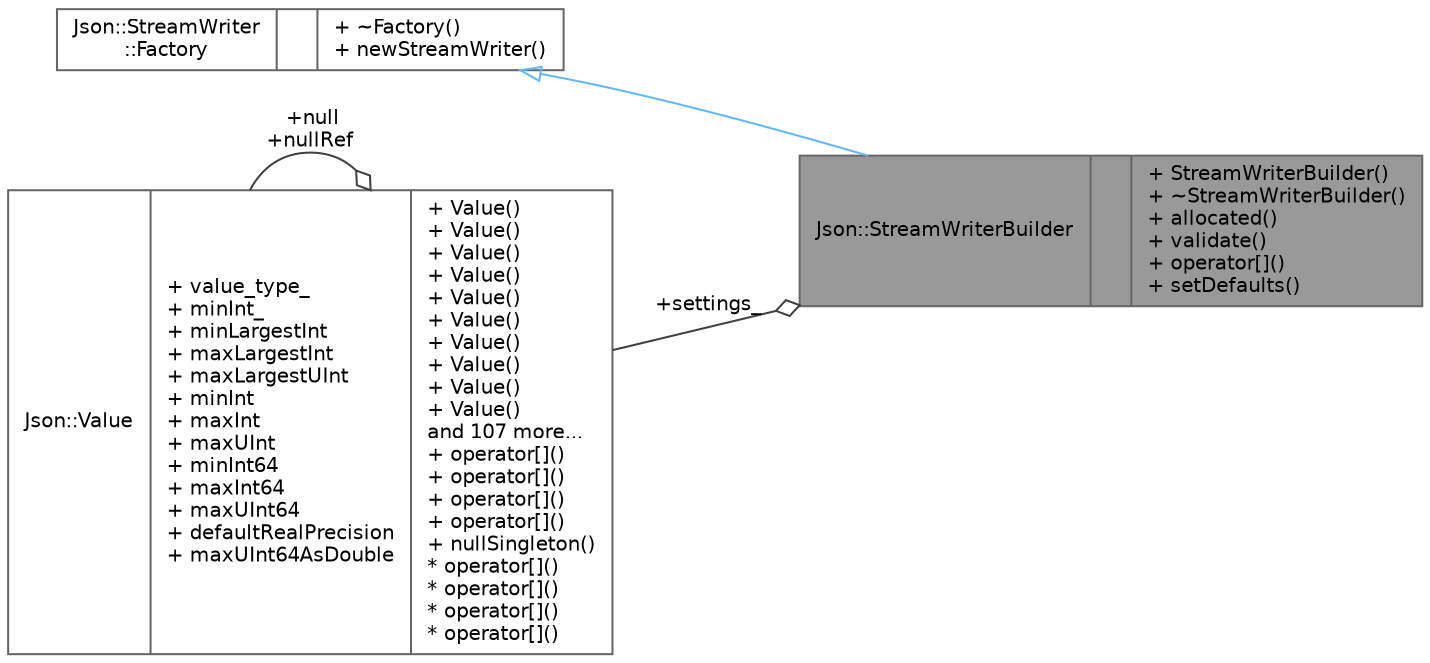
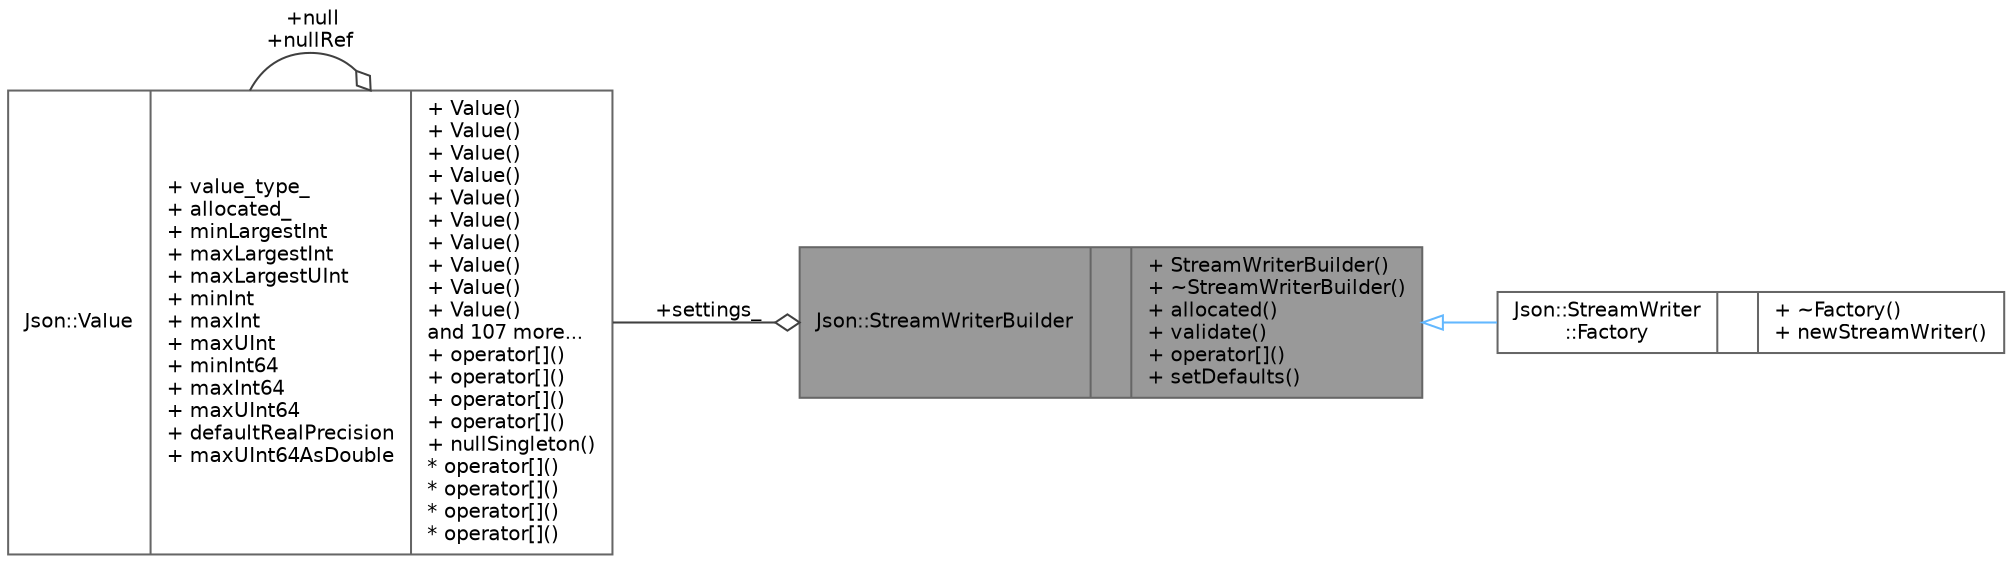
edge "Json::StreamWriterBuilder" -> "Json::StreamWriter": reversed
node "Json::Value": text "+ minInt_" -> "+ allocated_"
